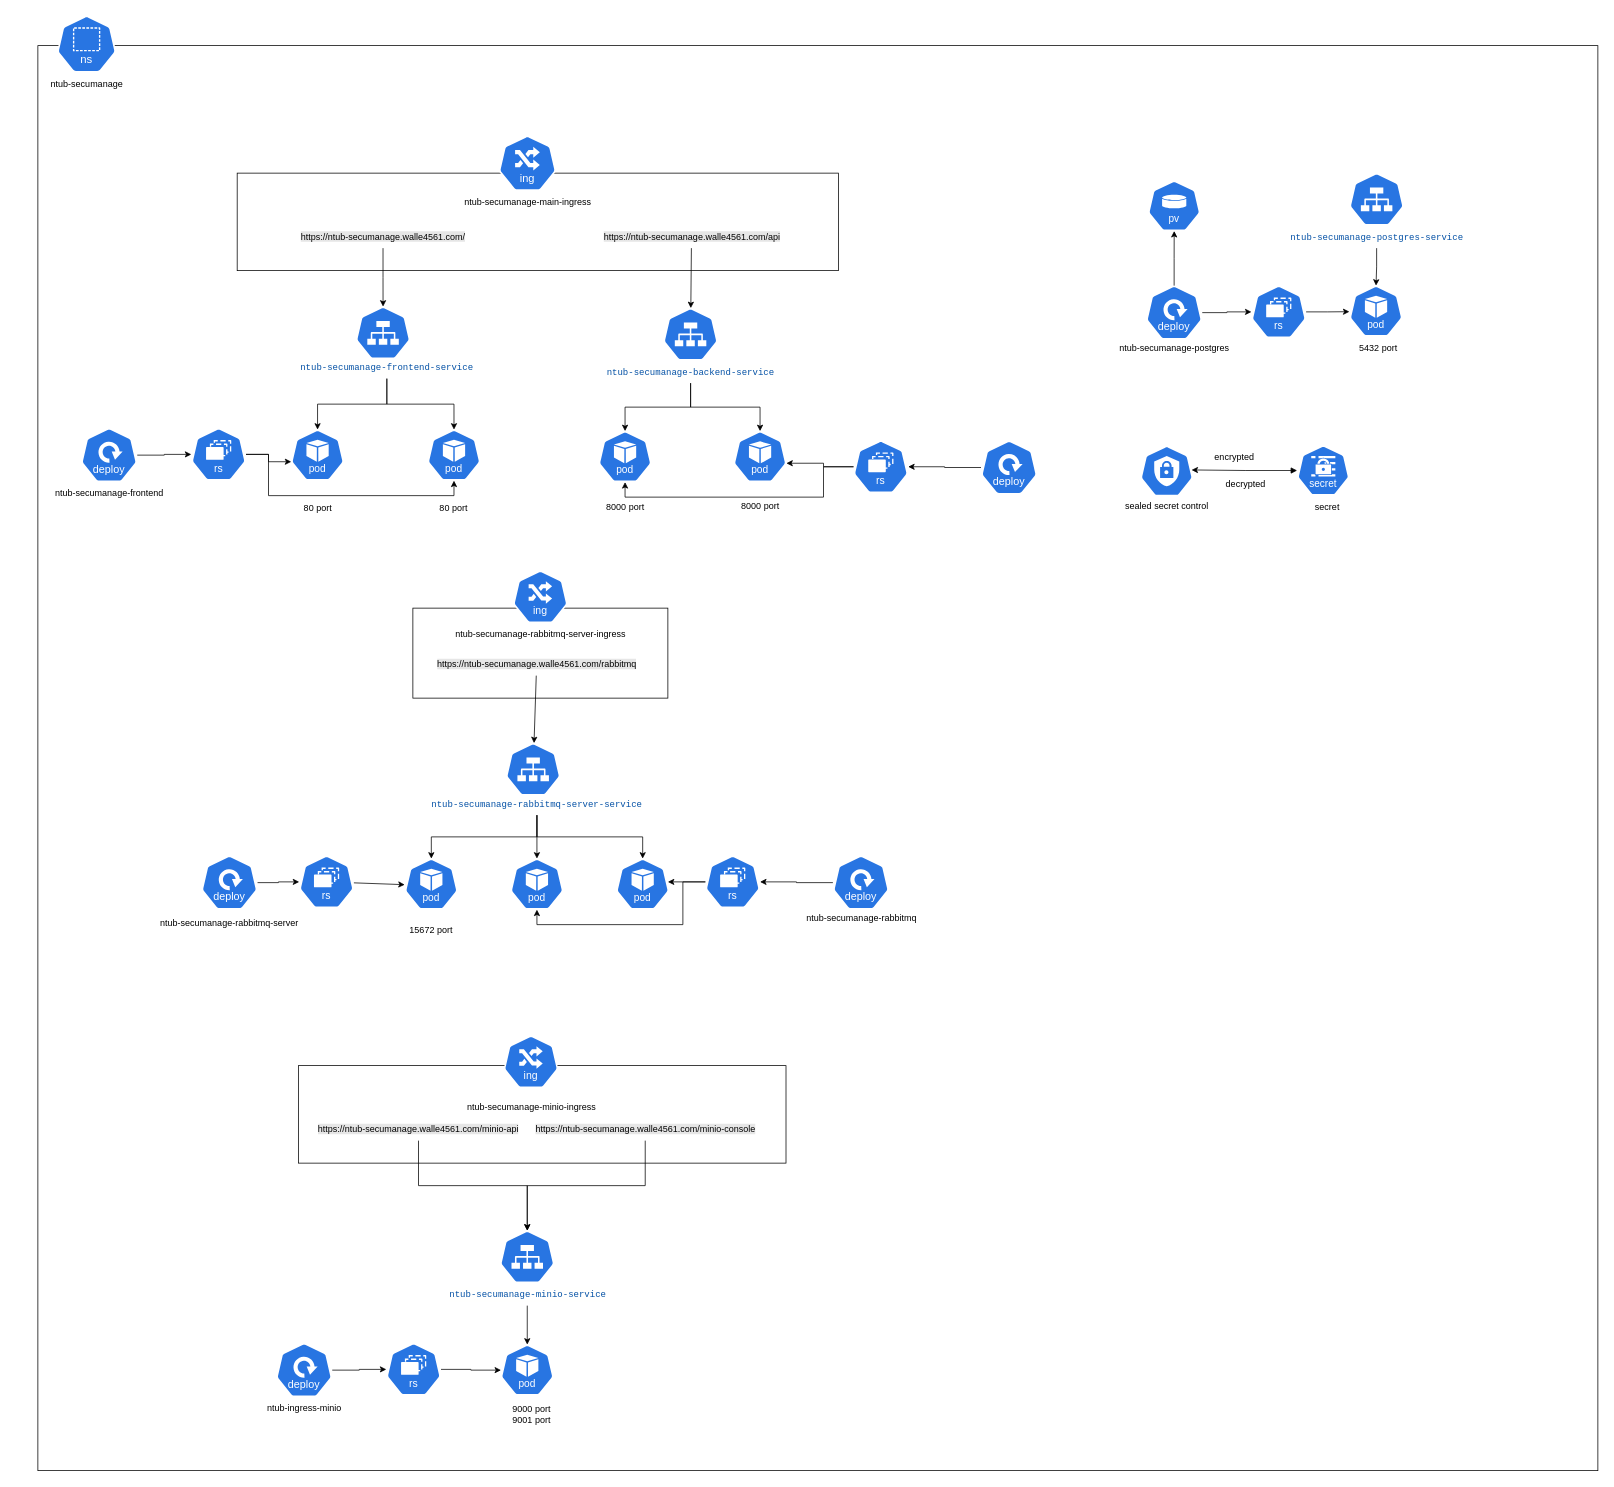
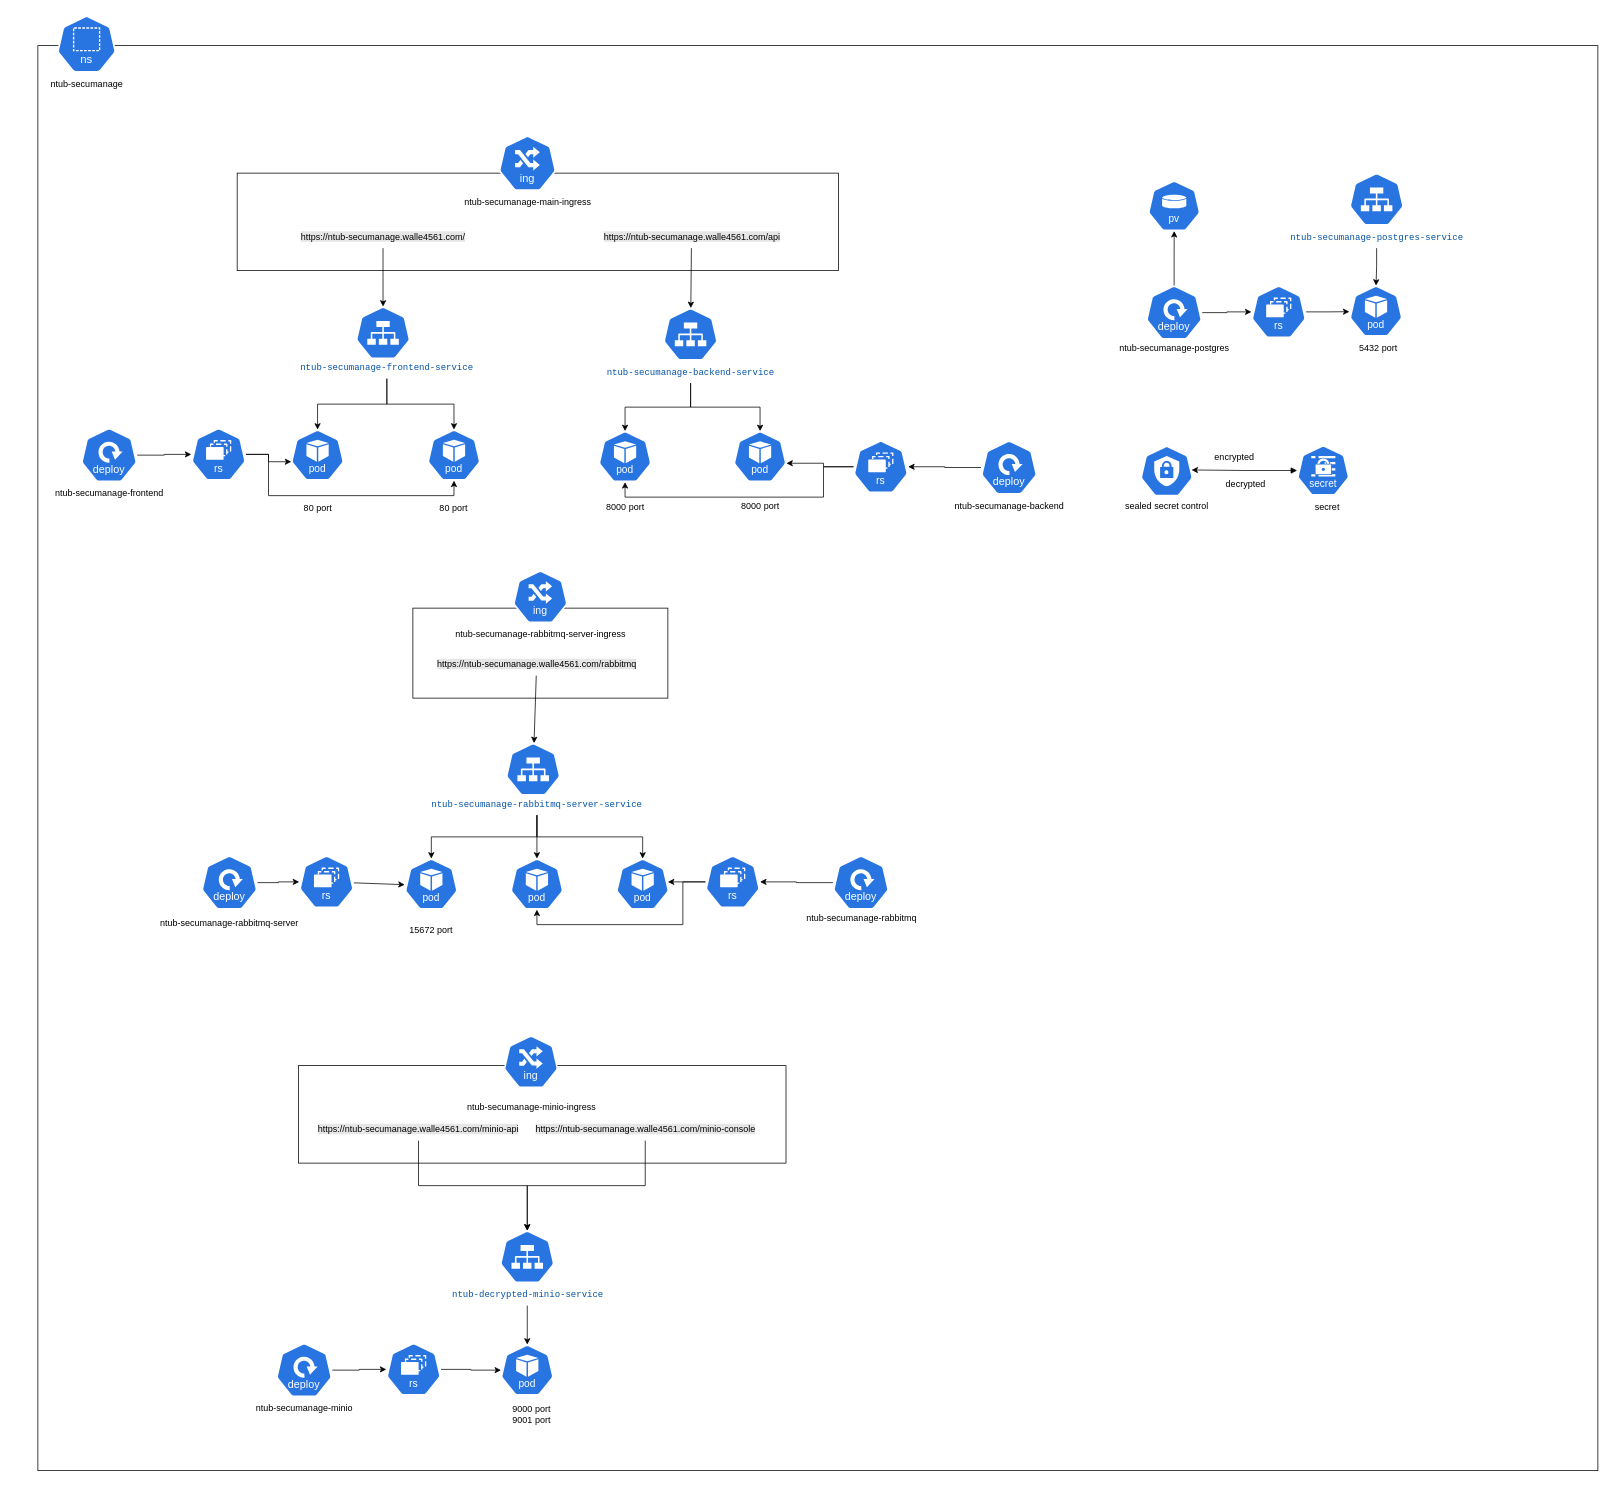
node "ntub-secumanage-backend": added
node "ntub-secumanage-minio-service": label "ntub-secumanage-minio-service" -> "ntub-decrypted-minio-service"
node "ntub-ingress-minio": label "ntub-ingress-minio" -> "ntub-secumanage-minio"
